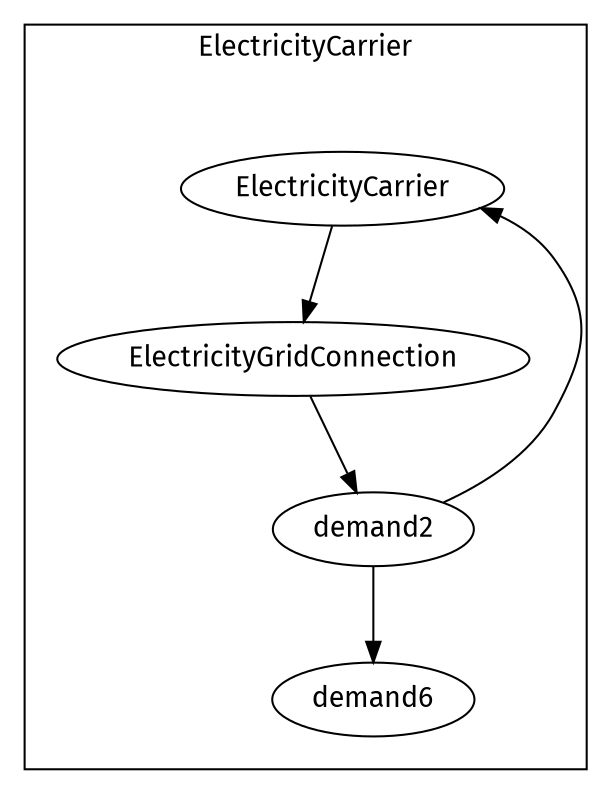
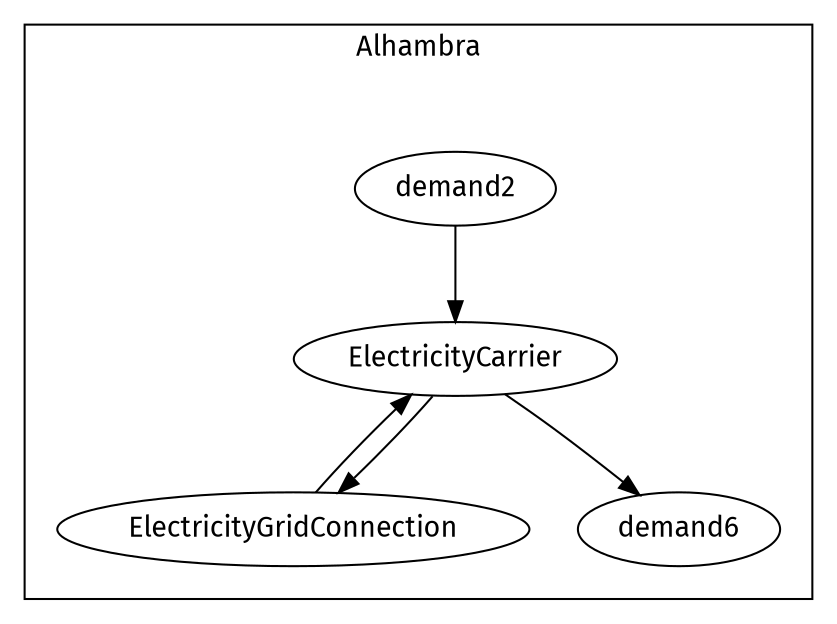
cluster "ElectricityCarrier": label "ElectricityCarrier" -> "Alhambra"
edge "ElectricityGridConnection" -> "demand2": now "ElectricityGridConnection" -> "ElectricityCarrier"
edge "demand2" -> "demand6": now "ElectricityCarrier" -> "demand6"
